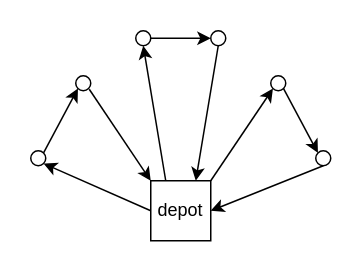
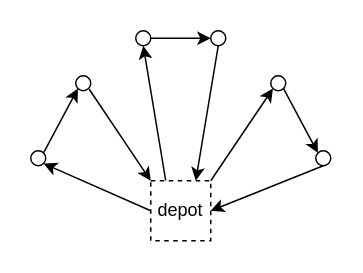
node "depot": style solid -> dashed
